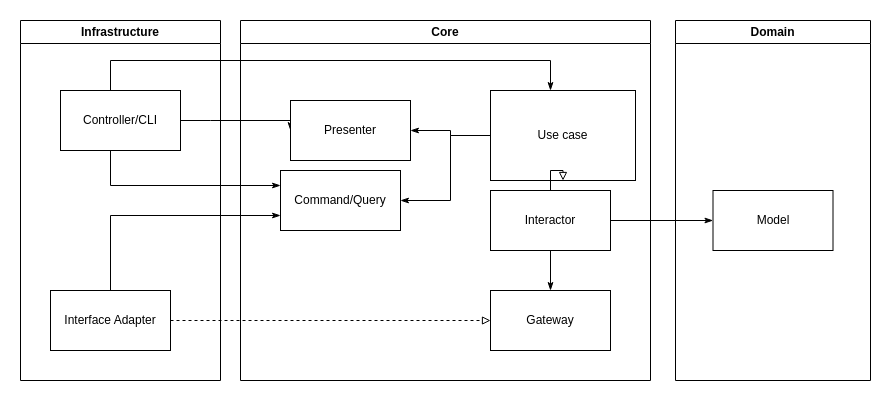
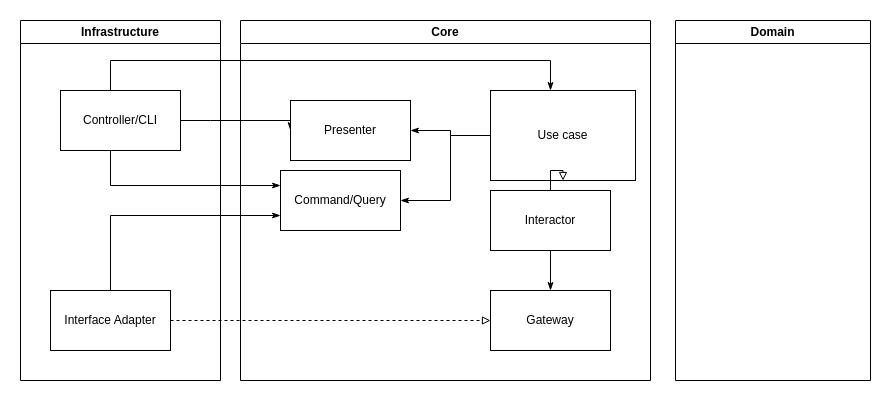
edge "Interactor" -> "Model": removed
node "Model": removed
